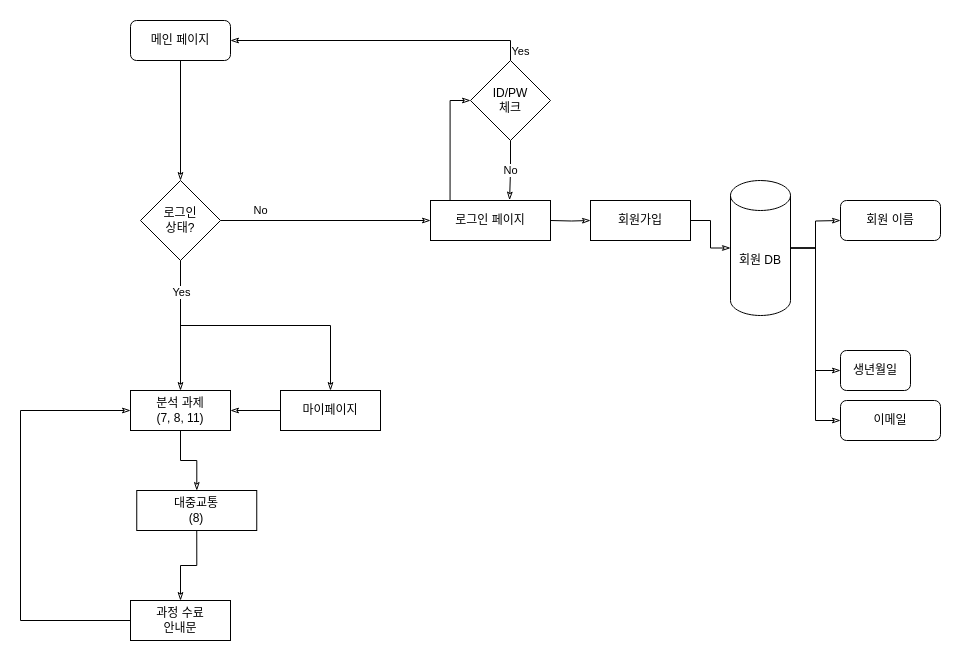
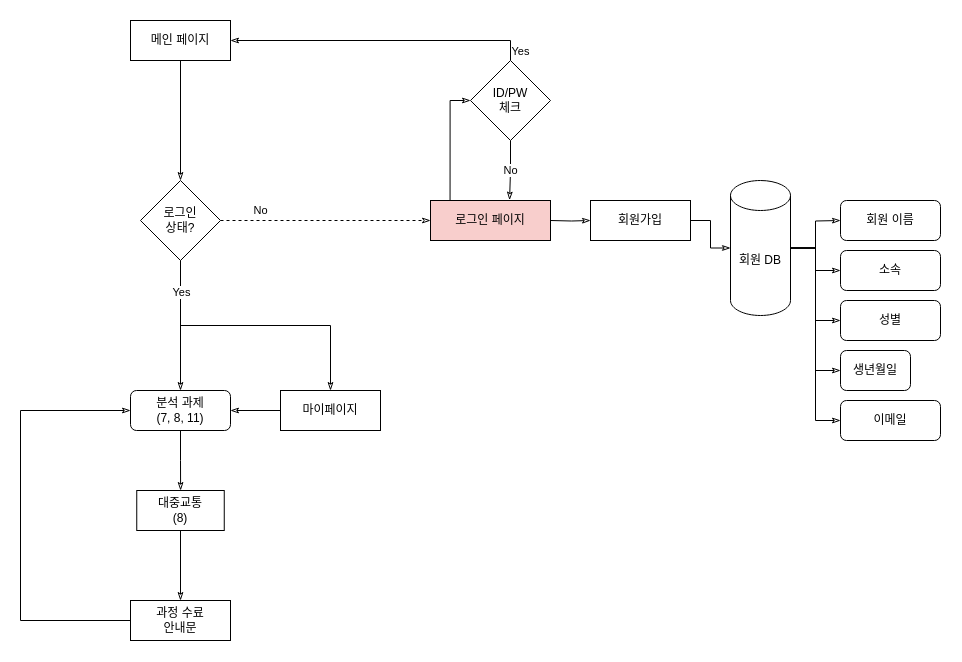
node "메인 페이지": shape rounded rectangle -> rectangle
edge "로그인 상태?" -> "로그인 페이지": style solid -> dashed
node "로그인 페이지": fillcolor #ffffff -> #f8cecc
edge "회원 DB" -> "소속": added
node "소속": added
edge "회원 DB" -> "성별": added
node "성별": added
node "분석 과제 (7, 8, 11)": shape rectangle -> rounded rectangle
node "대중교통 (8)": size 120x40 -> 88x40
